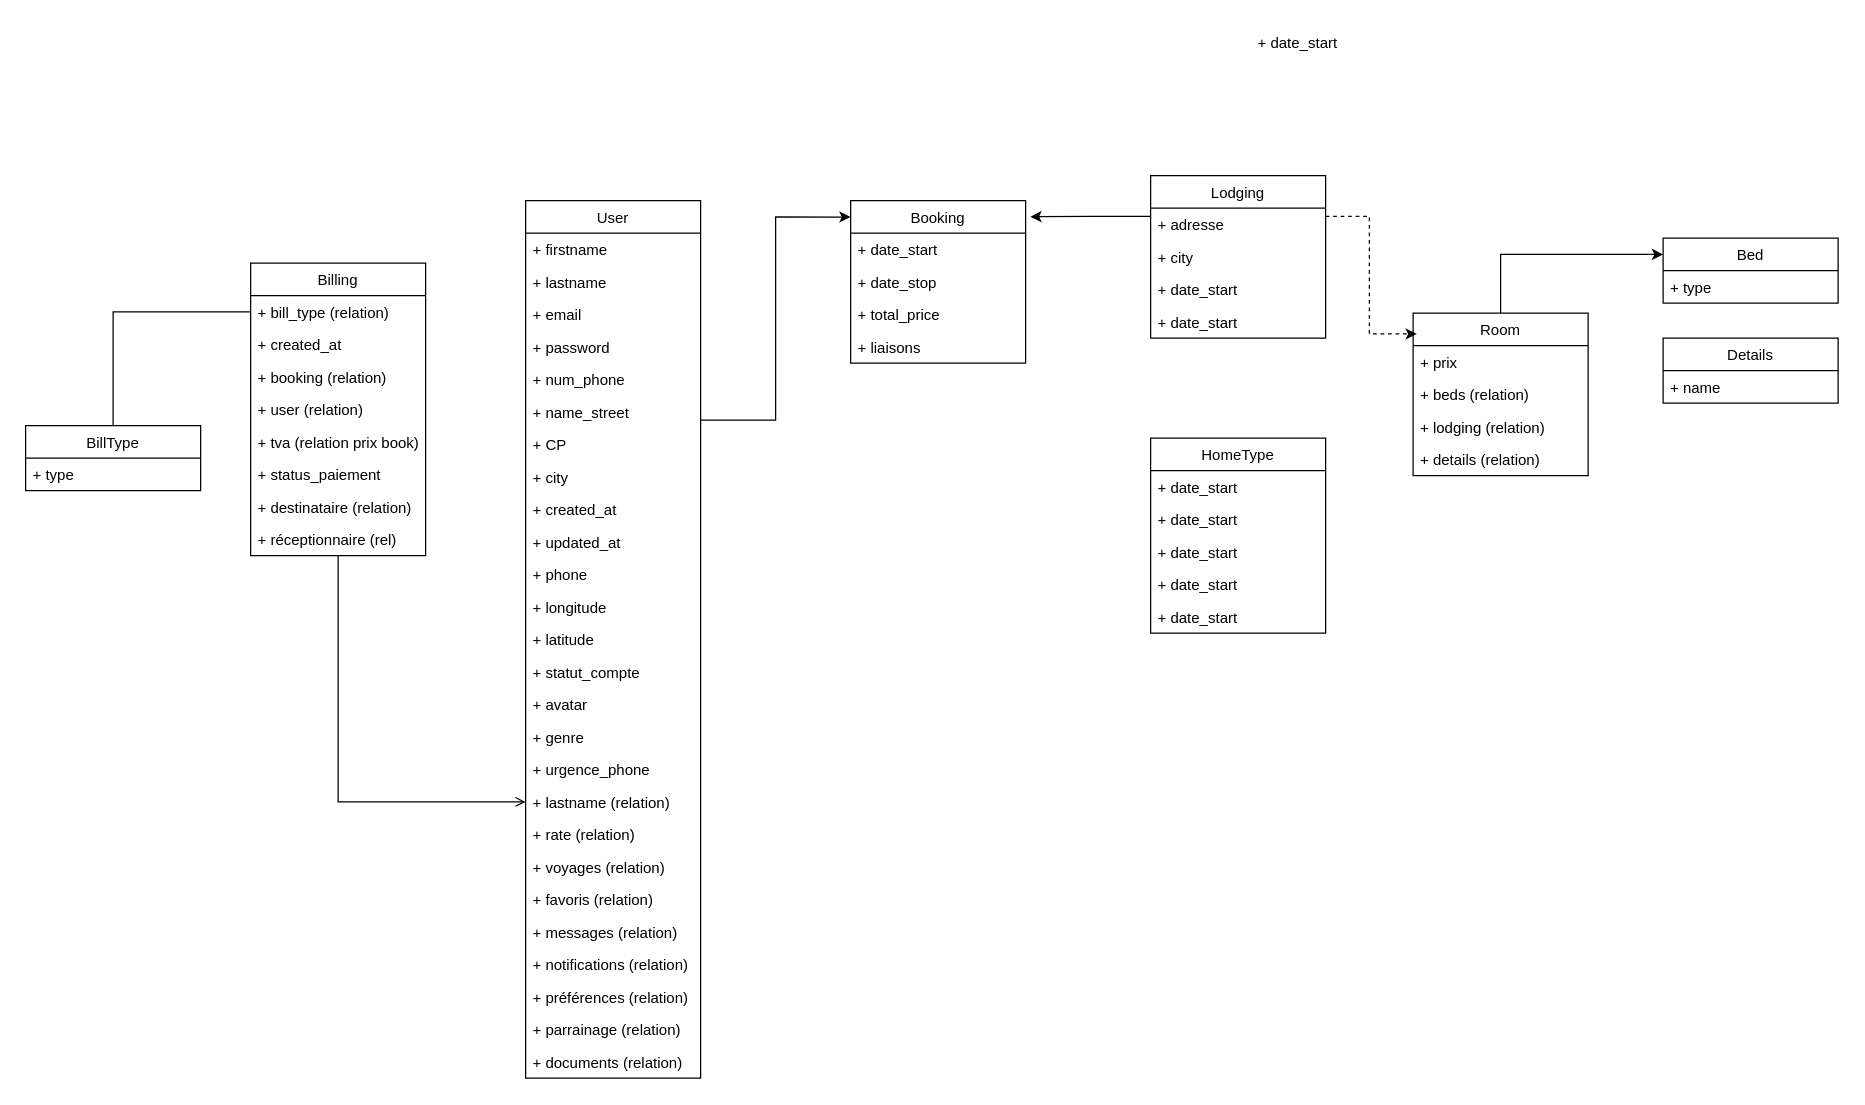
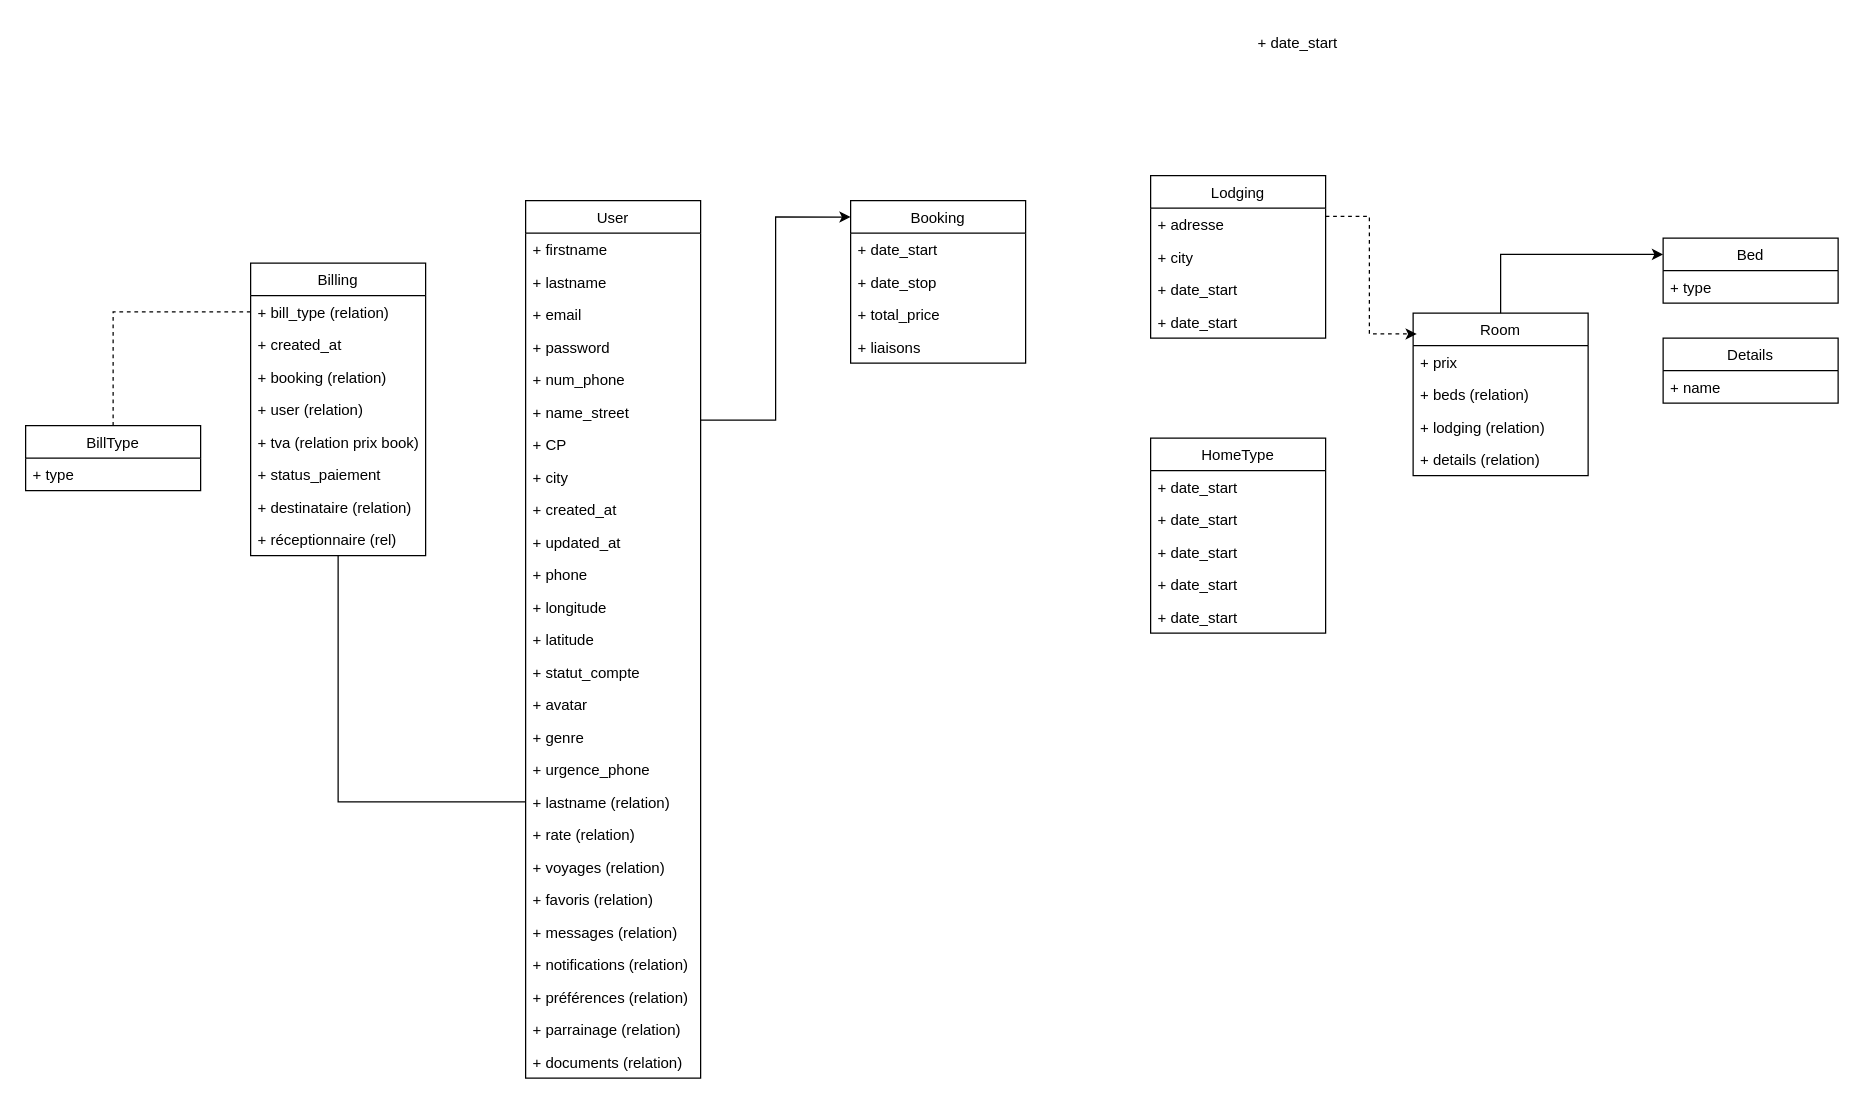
edge "Lodging" -> "Booking": removed
edge "+ bill_type (relation)" -- "BillType": style solid -> dashed
edge "Billing" -> "+ lastname (relation)": arrowhead open -> none
